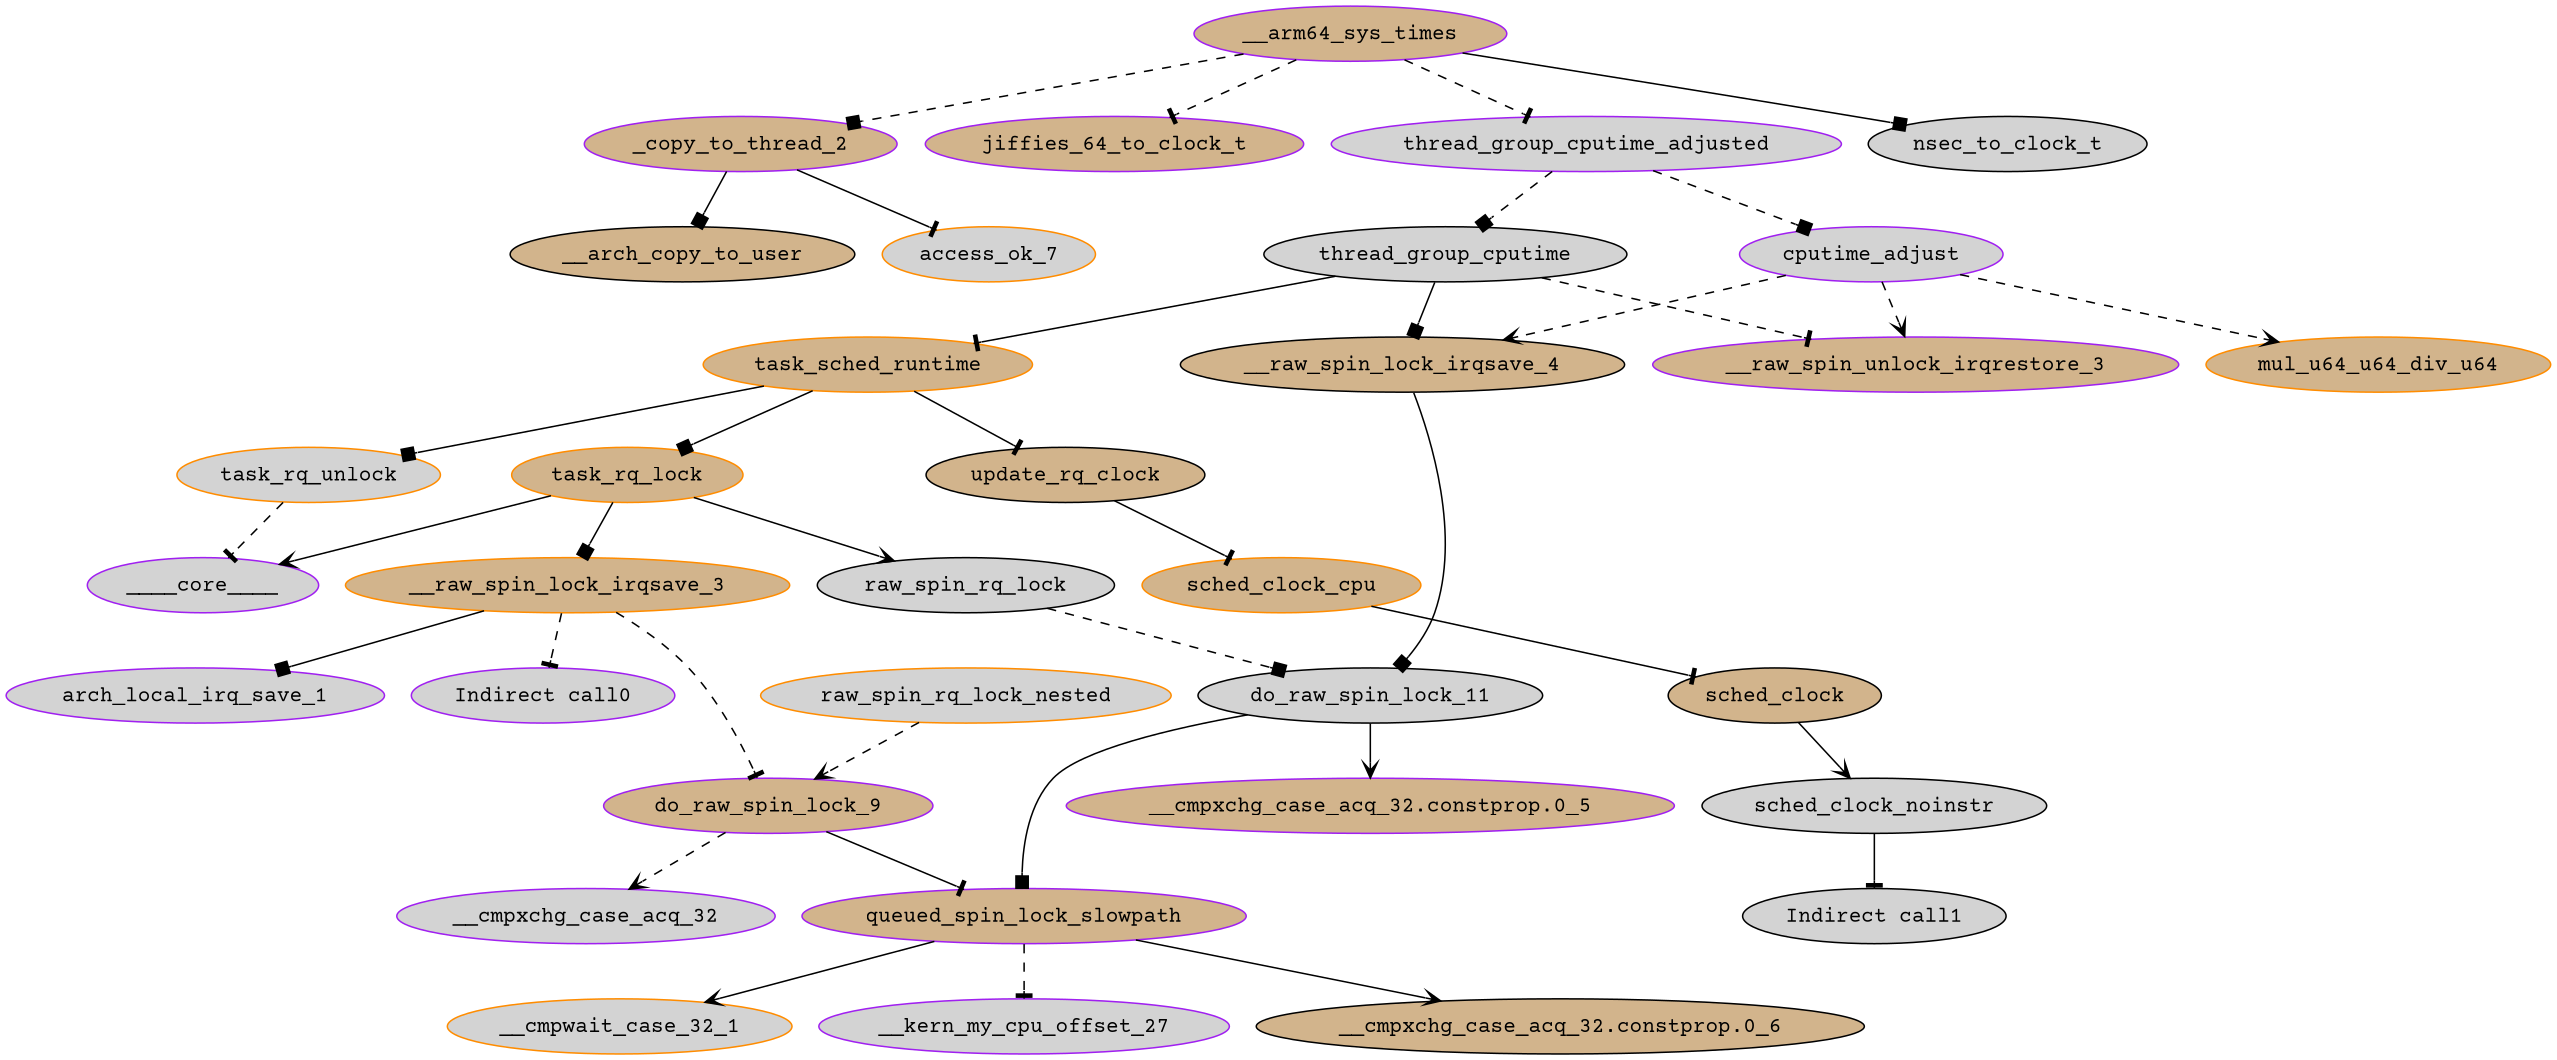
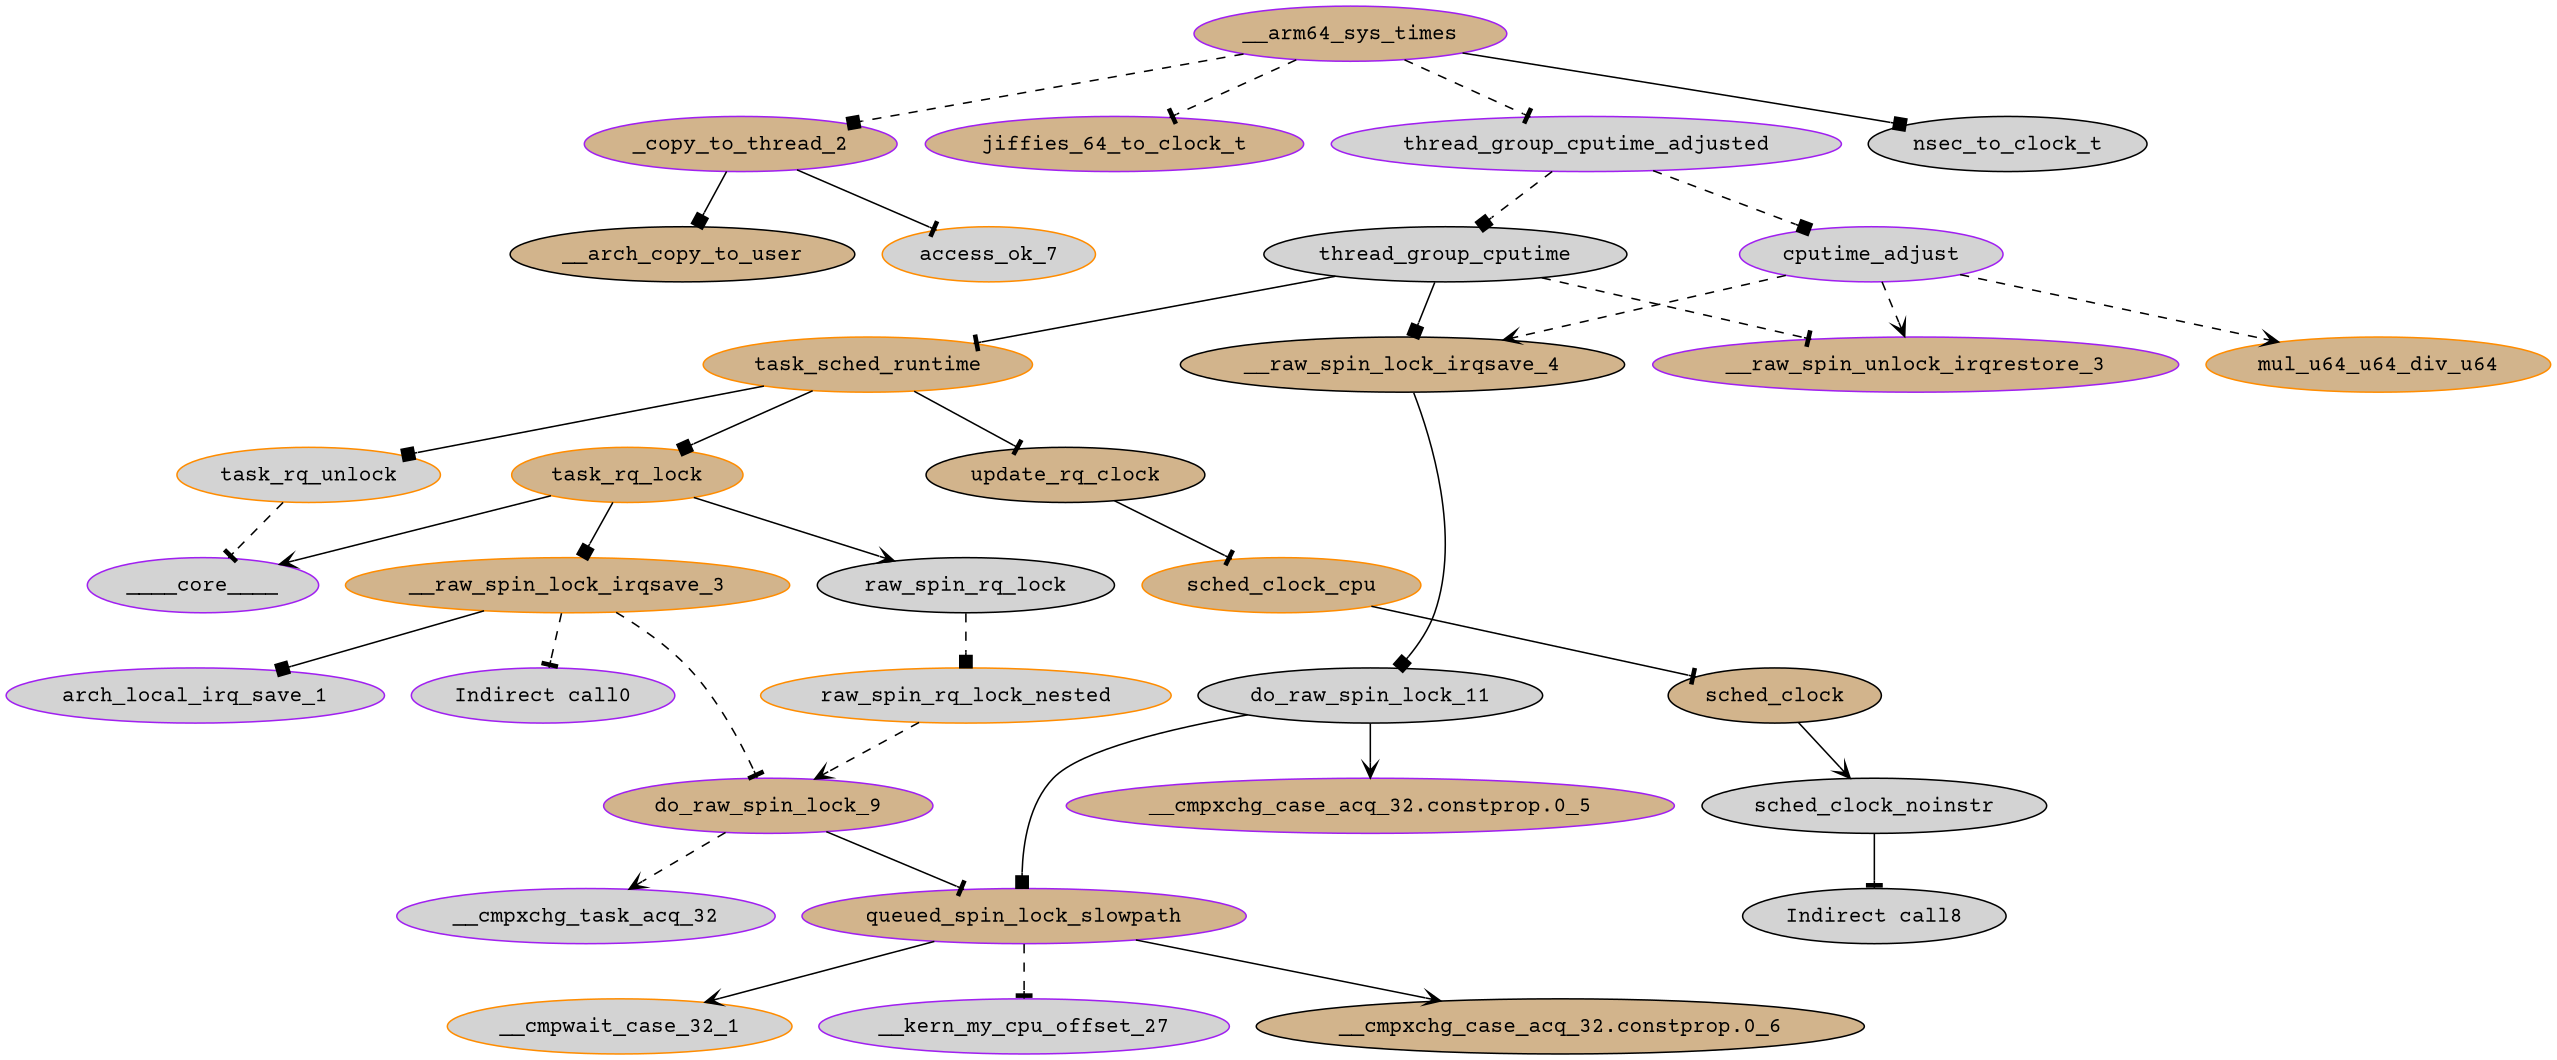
edge "raw_spin_rq_lock" -> "do_raw_spin_lock_11": now "raw_spin_rq_lock" -> "raw_spin_rq_lock_nested"
node "__cmpxchg_case_acq_32": label "__cmpxchg_case_acq_32" -> "__cmpxchg_task_acq_32"
node "Indirect call1": label "Indirect call1" -> "Indirect call8"
